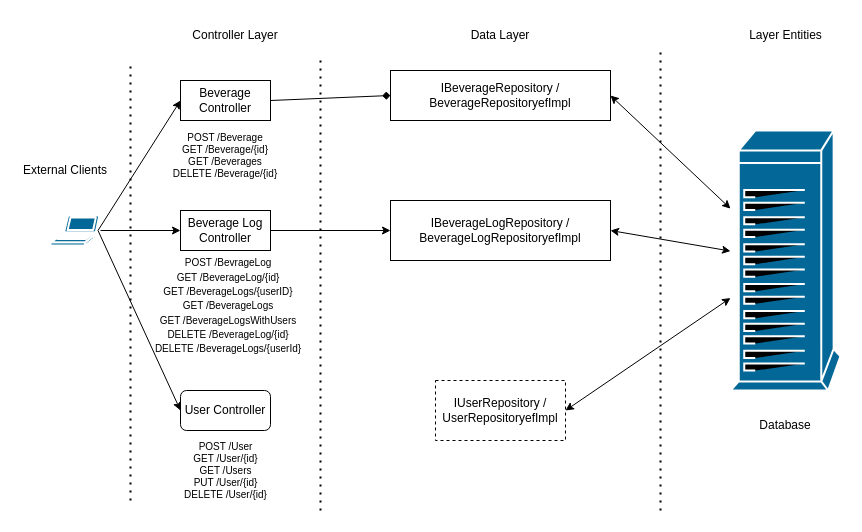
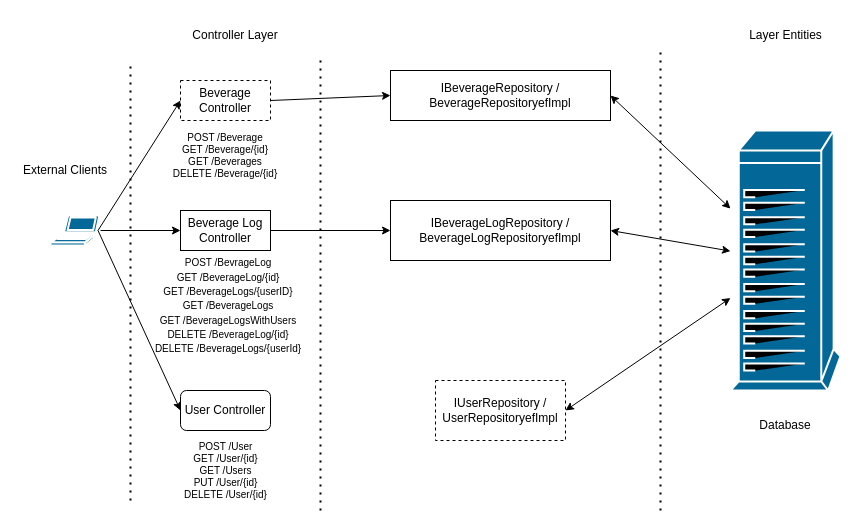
node "Data Layer": removed
edge "Beverage Controller" -> "IBeverageRepository / BeverageRepositoryefImpl": arrowhead diamond -> classic
node "Beverage Controller": style solid -> dashed
